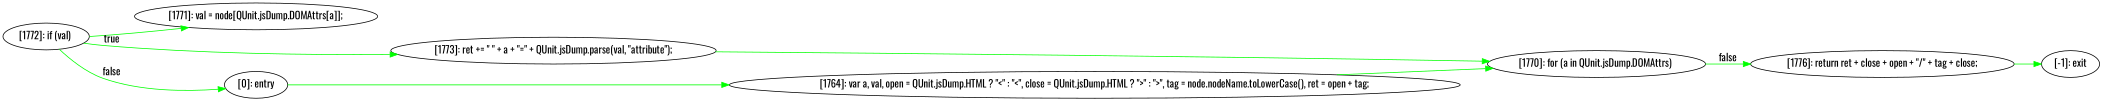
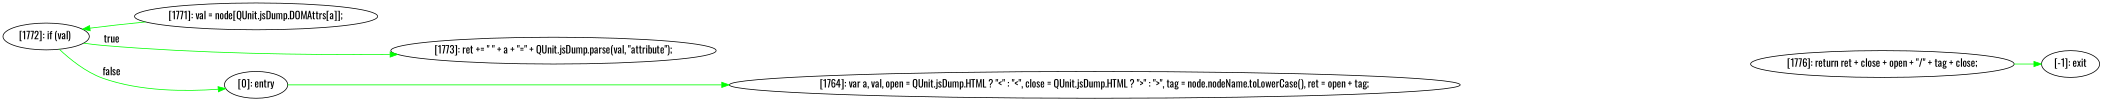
edge "[1772]: if (val)" -> "[1771]: val = node[QUnit.jsDump.DOMAttrs[a]];": reversed
node "[1770]: for (a in QUnit.jsDump.DOMAttrs)": removed
